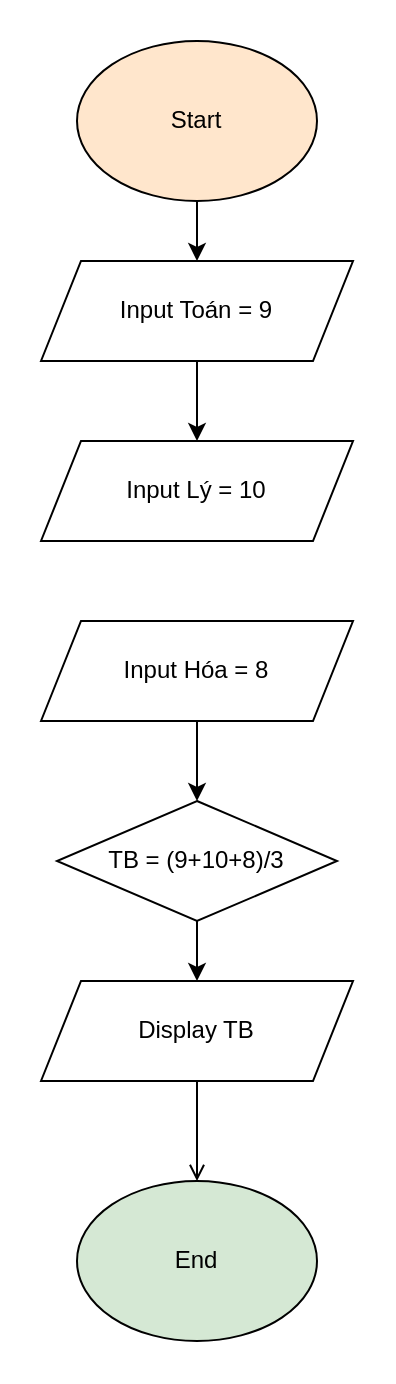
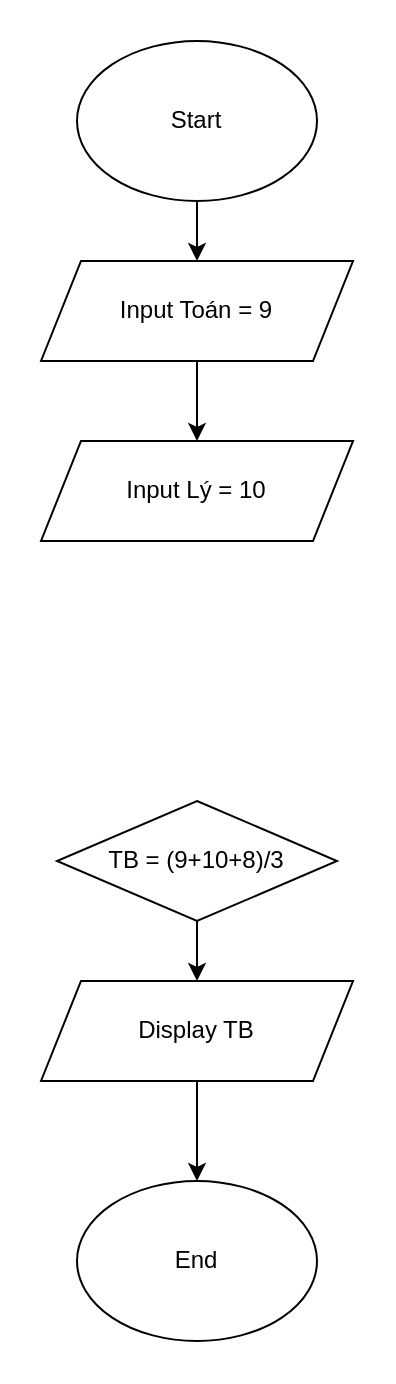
node "Start": fillcolor #ffe6cc -> #ffffff
node "Input Hóa = 8": removed
edge "Input Hóa = 8" -> "TB = (9+10+8)/3": removed
edge "Display TB" -> "End": arrowhead open -> classic
node "End": fillcolor #d5e8d4 -> #ffffff
